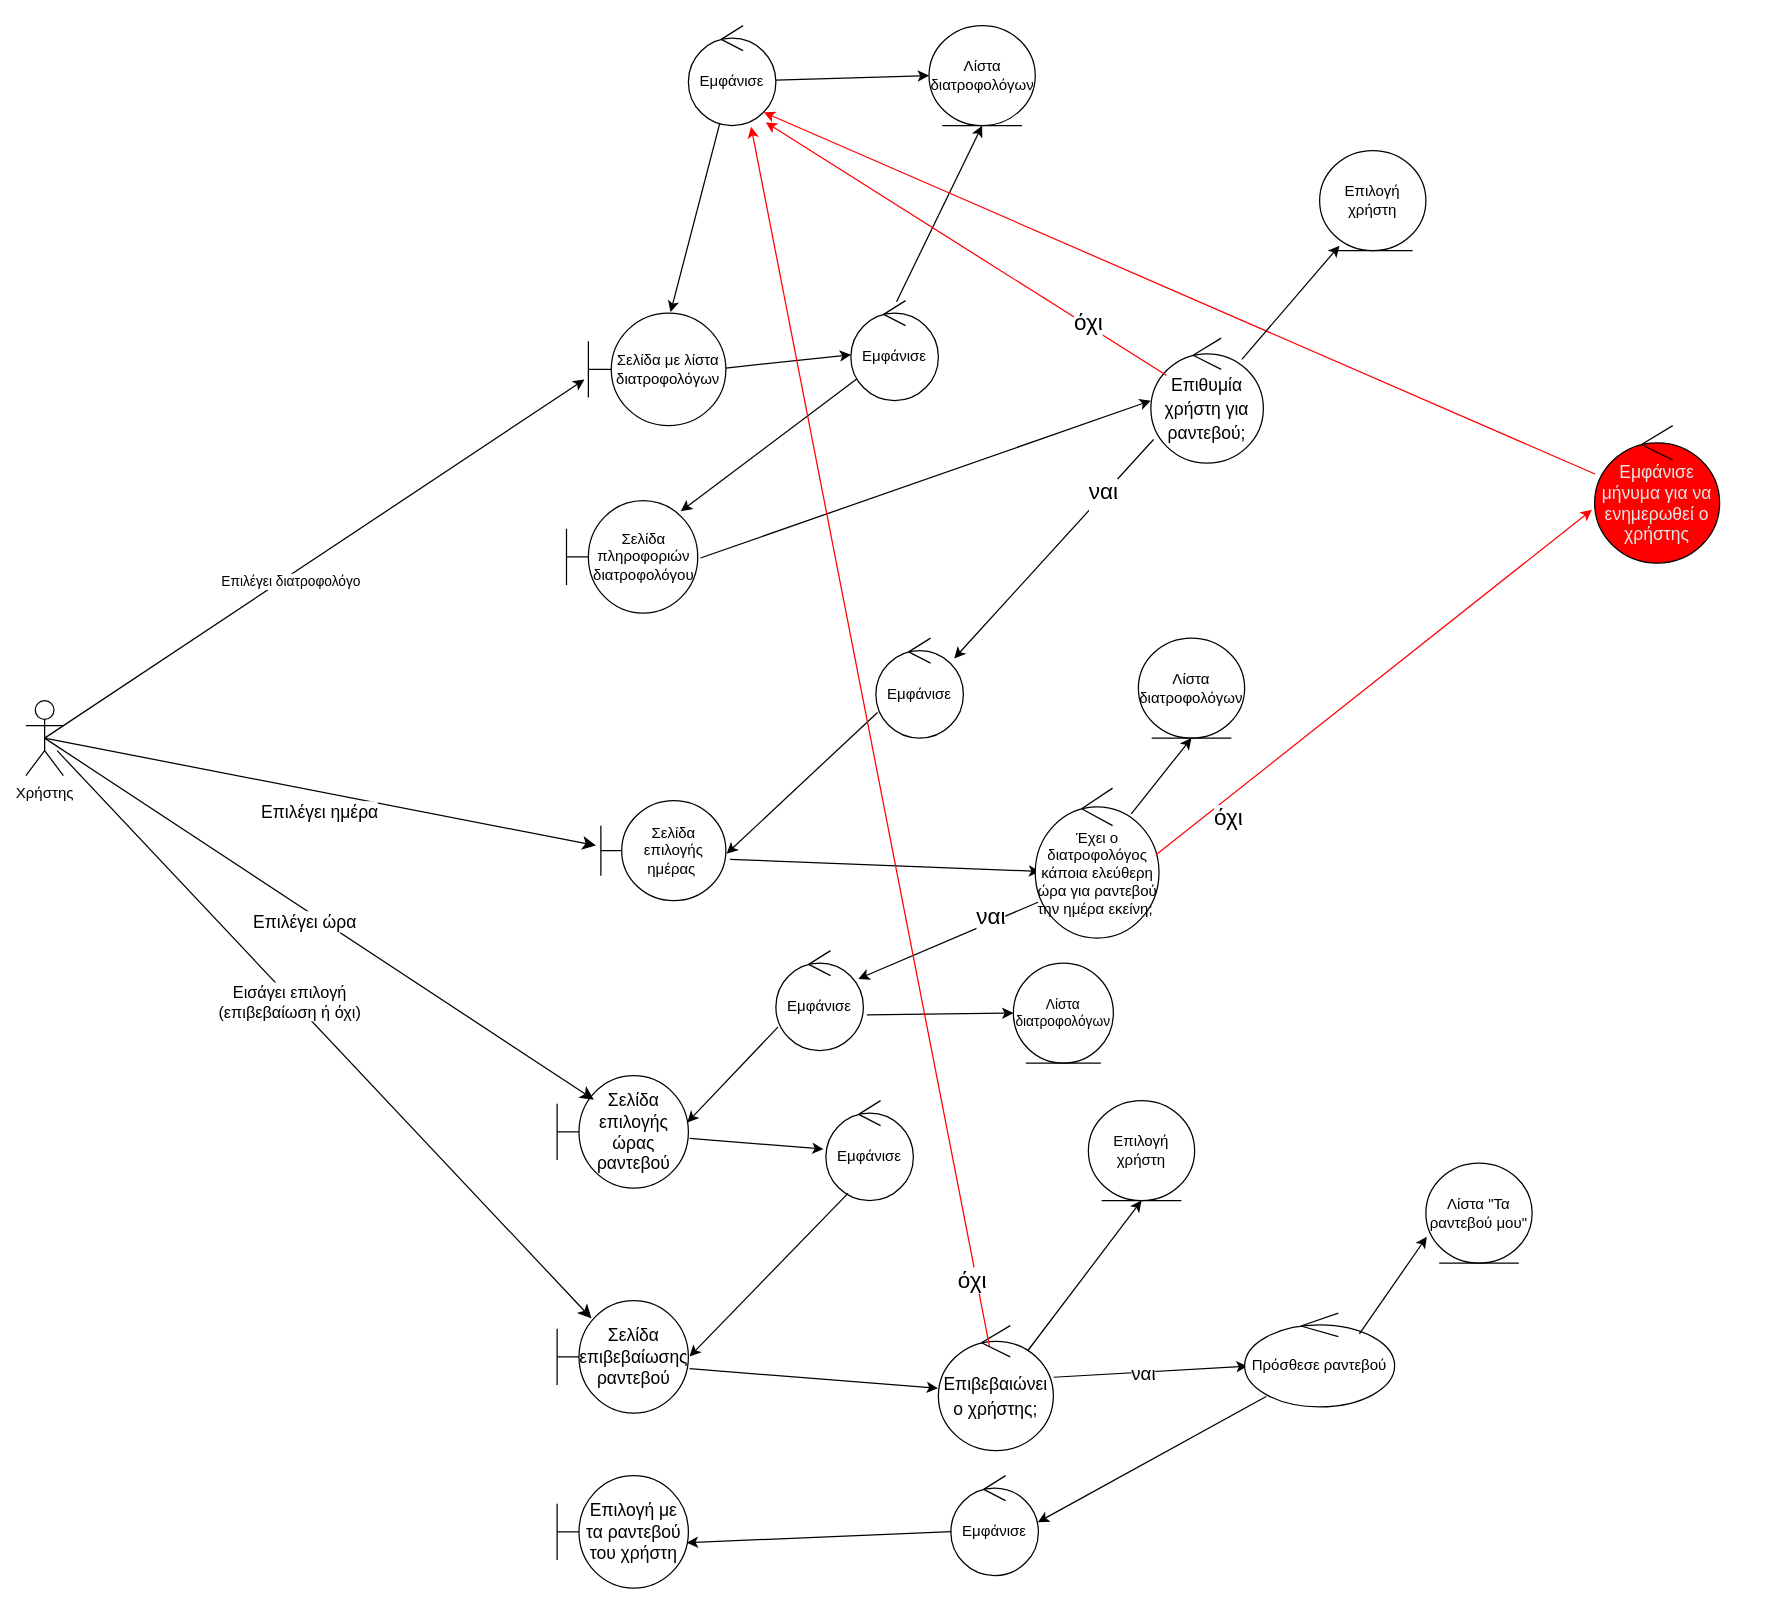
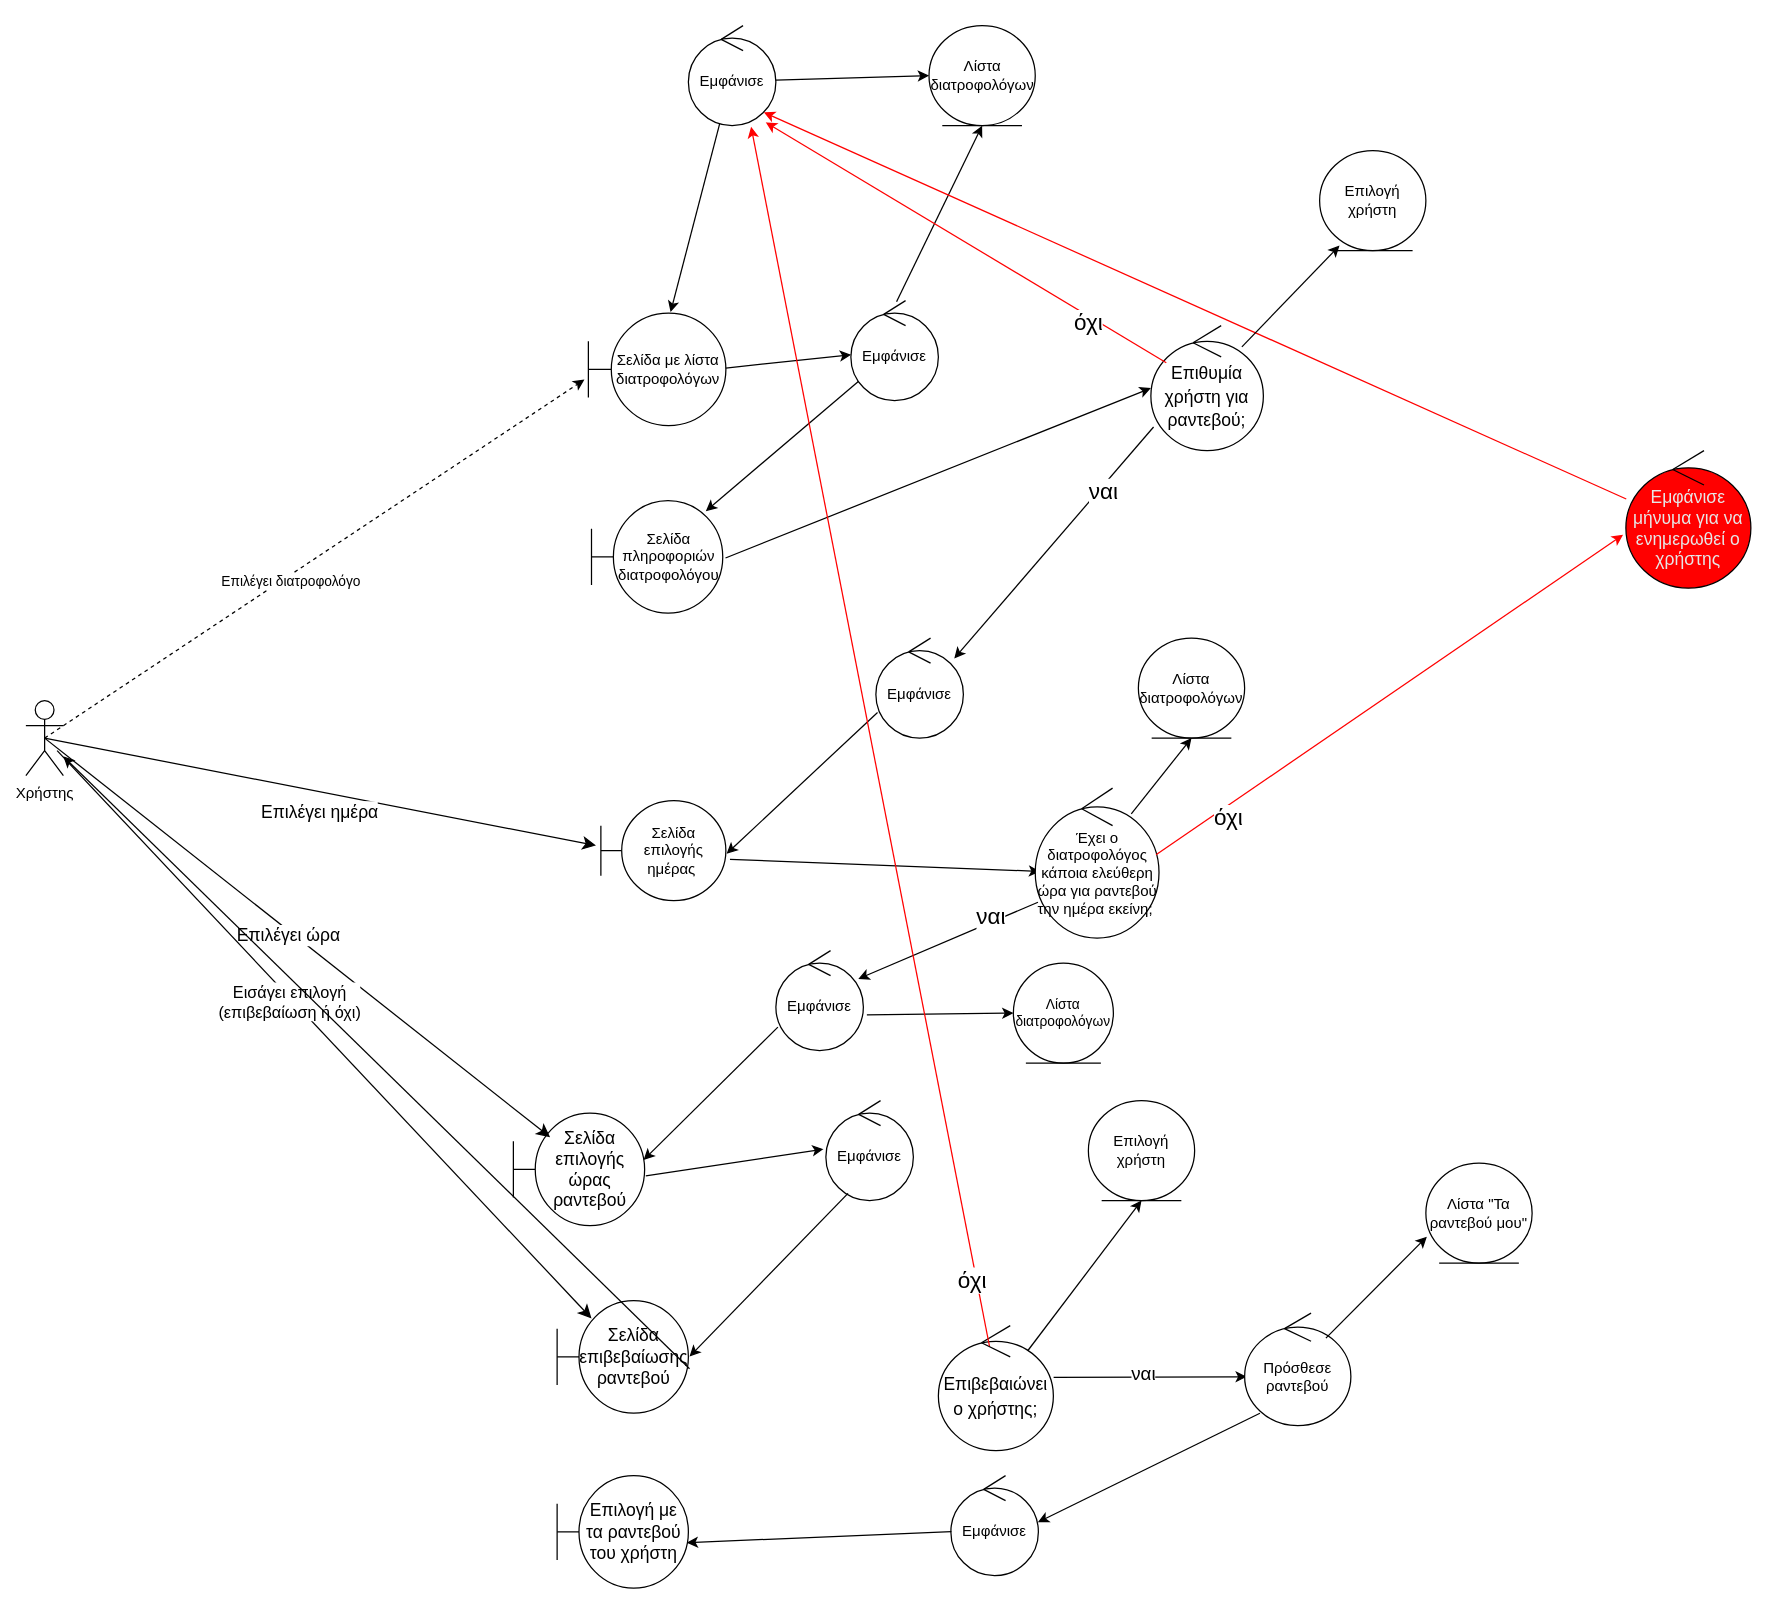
node "Επιθυμία χρήστη για ραντεβού;": moved (1207, 401) -> (1207, 388)
edge "Χρήστης" -> "Σελίδα με λίστα διατροφολόγων": style solid -> dashed
node "Εμφάνισε μήνυμα για να ενημερωθεί ο χρήστης": moved (1657, 494) -> (1688, 519)
node "Σελίδα πληροφοριών διατροφολόγου": moved (632, 557) -> (657, 557)
node "Σελίδα επιλογής ώρας ραντεβού": moved (623, 1132) -> (579, 1169)
node "Πρόσθεσε ραντεβού": size 150x94 -> 106x113
edge "Σελίδα επιβεβαίωσης ραντεβού" -> "Επιβεβαιώνει ο χρήστης;": now "Σελίδα επιβεβαίωσης ραντεβού" -> "Χρήστης"
